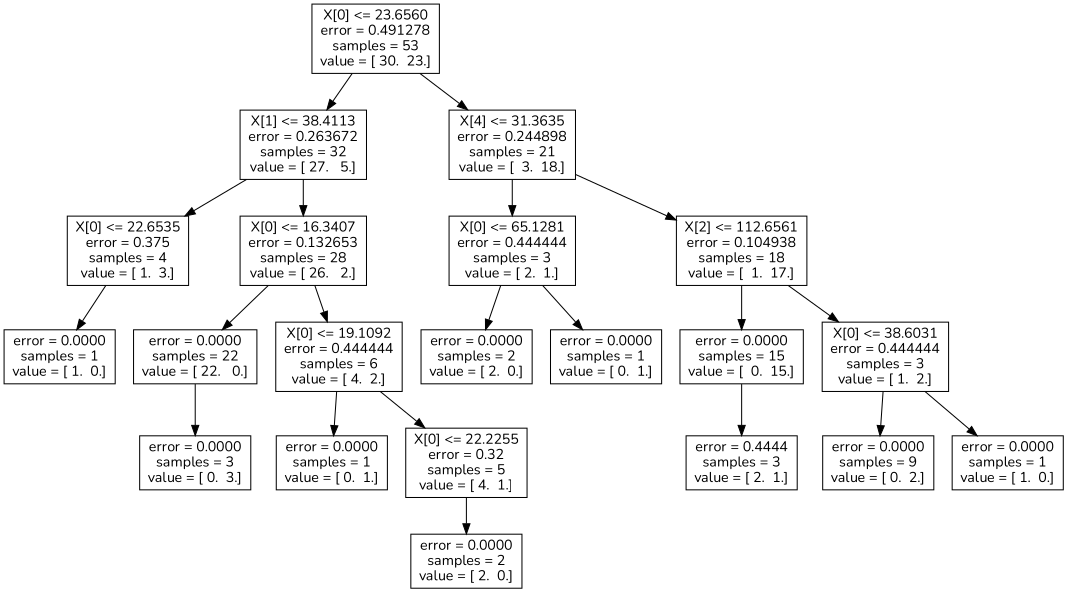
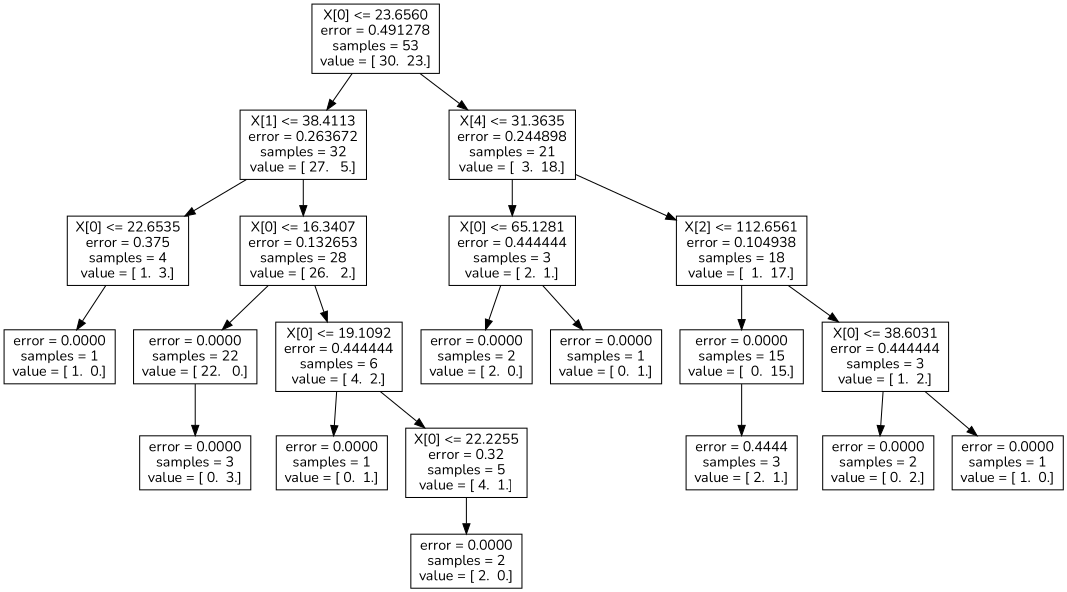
node "error = 0.0000 samples = 9 value = [ 0.  2.]": label "error = 0.0000 samples = 9 value = [ 0.  2.]" -> "error = 0.0000 samples = 2 value = [ 0.  2.]"
